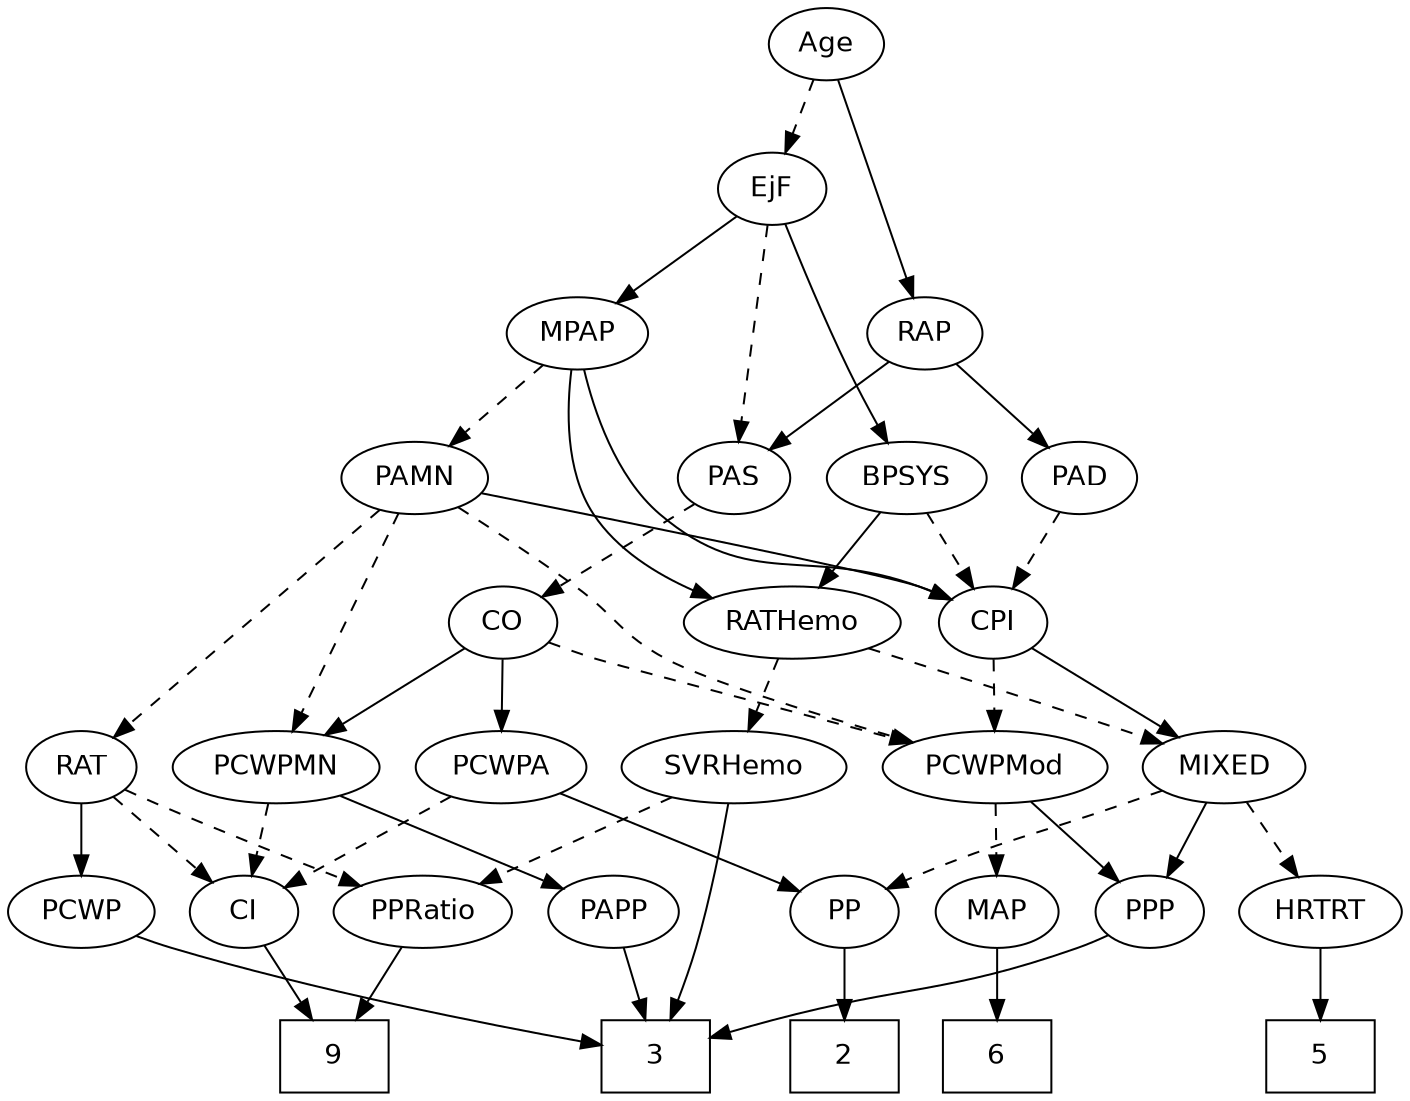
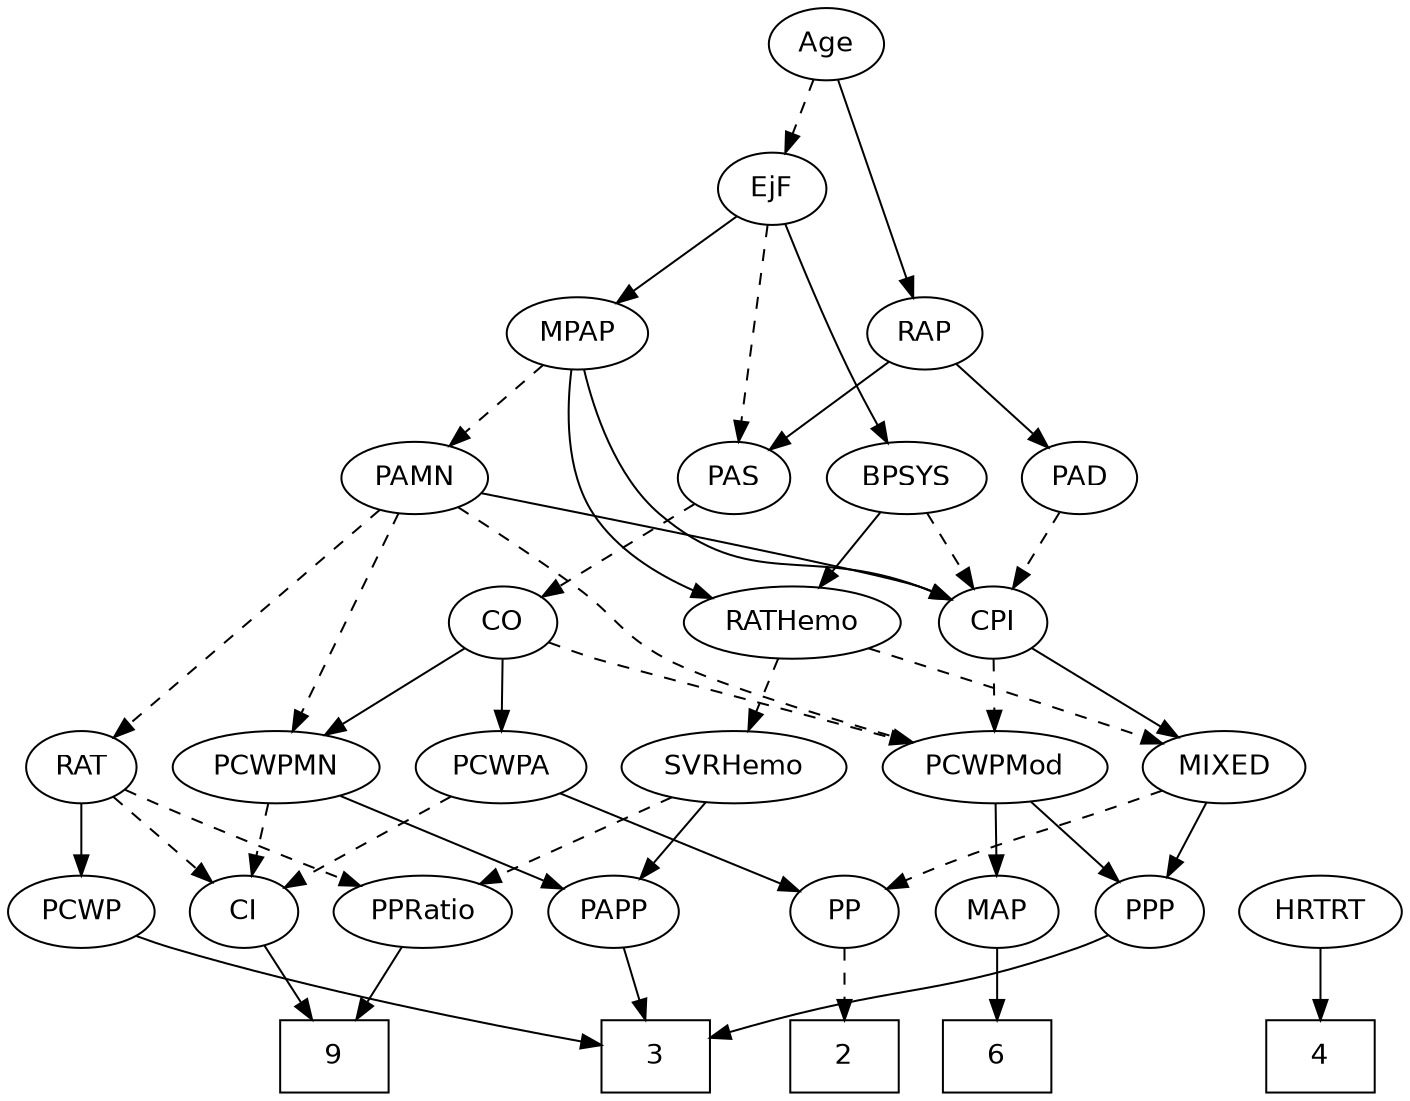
edge "PCWPMod" -> "MAP": style dashed -> solid
edge "MIXED" -> "HRTRT": removed
edge "SVRHemo" -> "3": now "SVRHemo" -> "PAPP"
edge "PP" -> "2": style solid -> dashed
node "5": label "5" -> "4"
